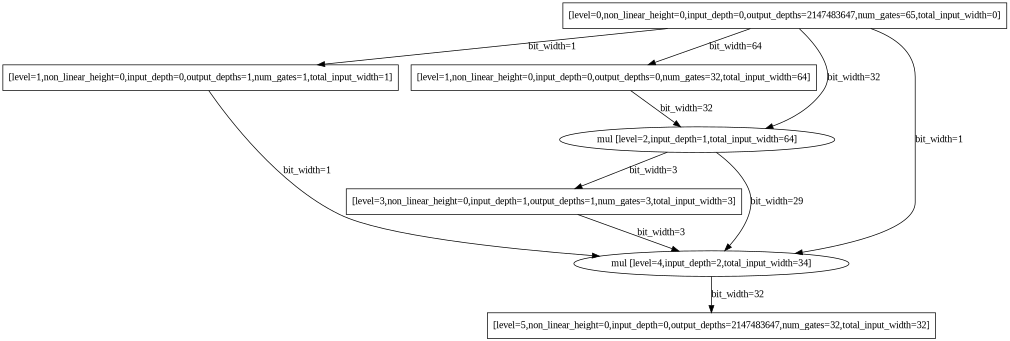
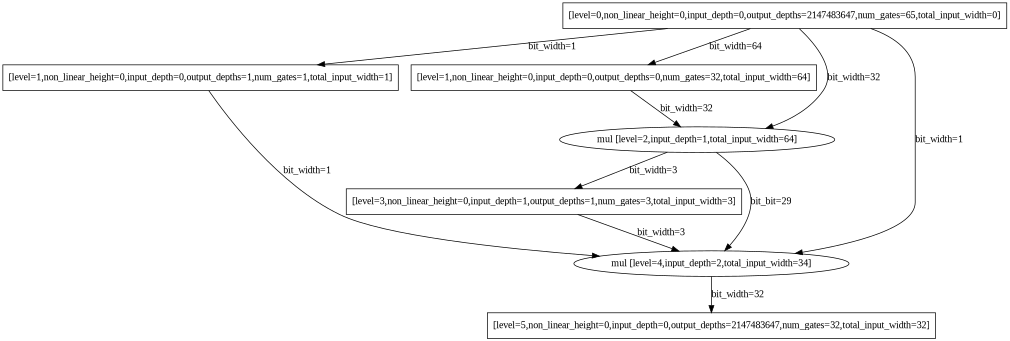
edge "mul [level=2,input_depth=1,total_input_width=64]" -> "mul [level=4,input_depth=2,total_input_width=34]": label "bit_width=29" -> "bit_bit=29"
